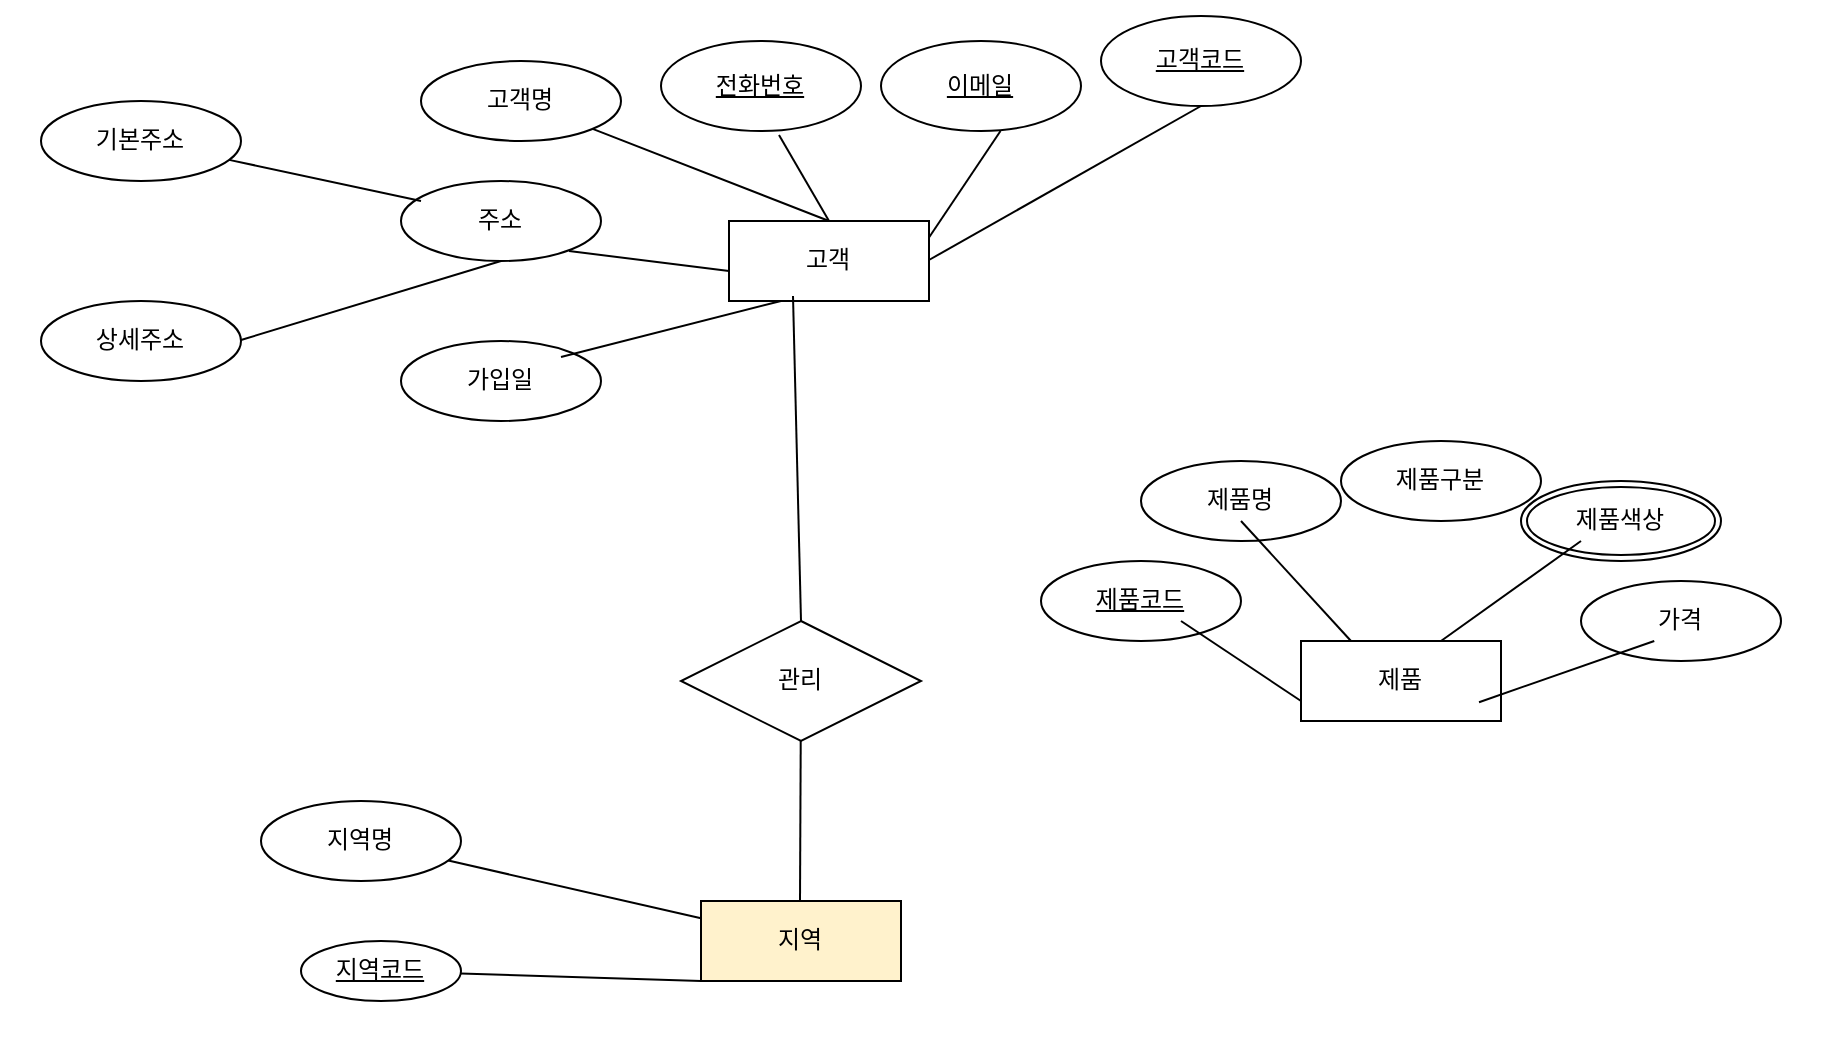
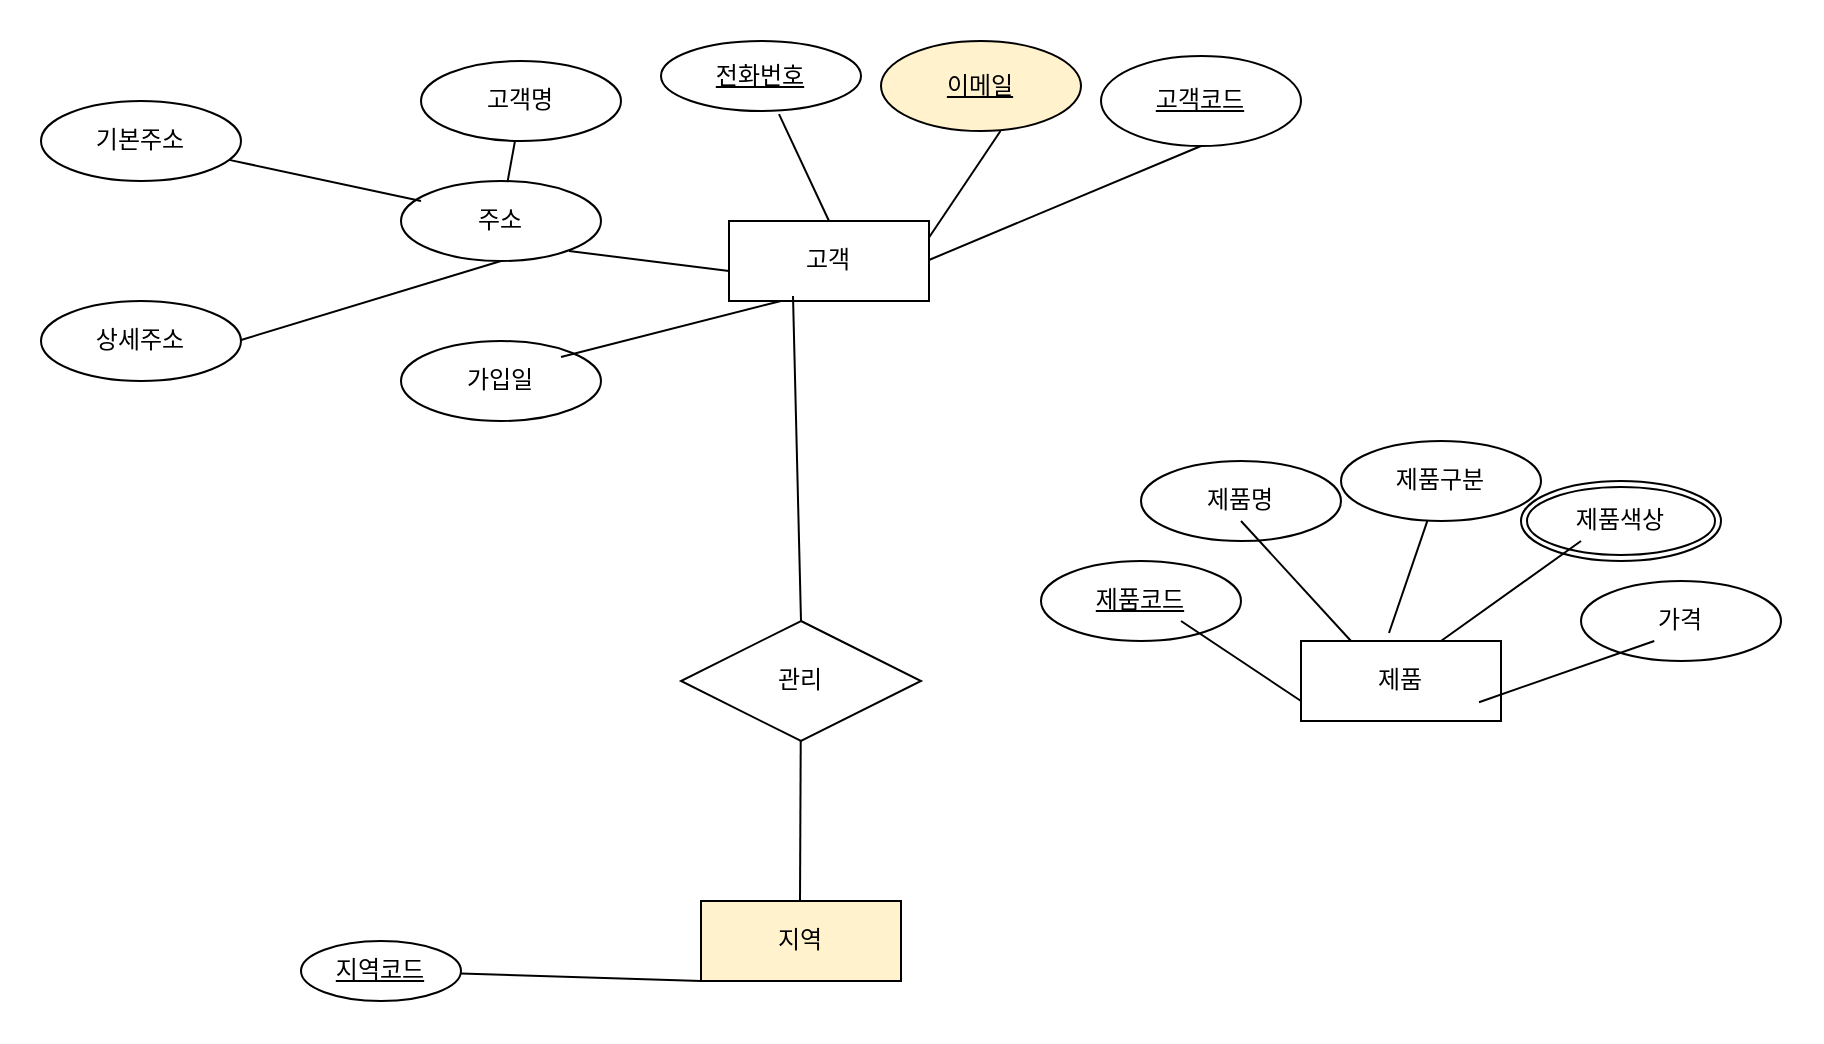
node "고객코드": moved (1201, 61) -> (1201, 101)
node "전화번호": size 200x90 -> 200x70
node "이메일": fillcolor #ffffff -> #fff2cc
edge "고객명" -- "고객": now "고객명" -- "주소"
edge "제품구분" -- "제품": added
node "지역명": removed
edge "지역명" -- "지역": removed
